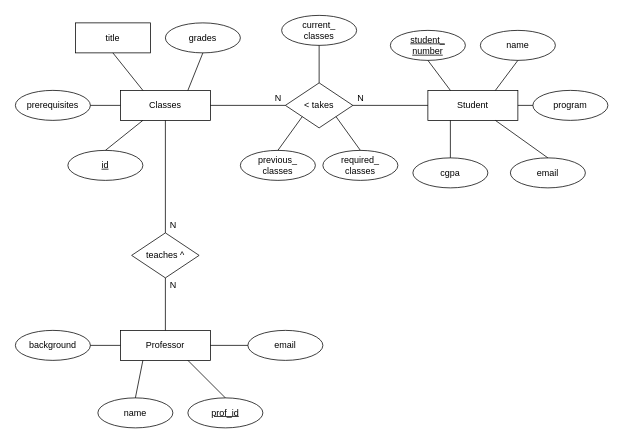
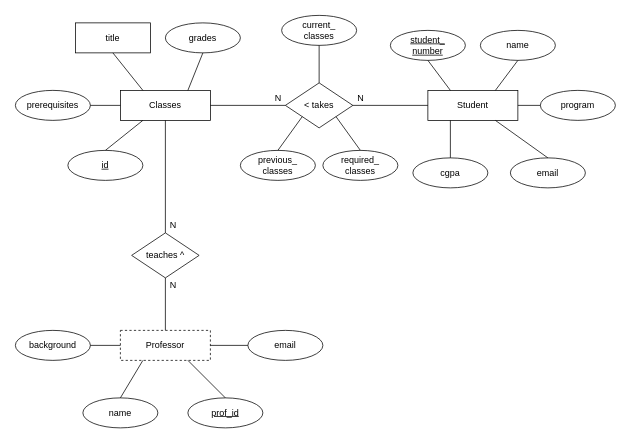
node "program": moved (570, 105) -> (578, 105)
node "Professor": style solid -> dashed
node "name": moved (135, 413) -> (120, 413)
